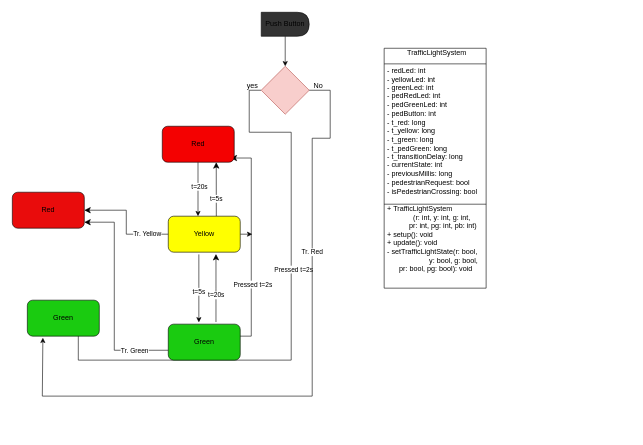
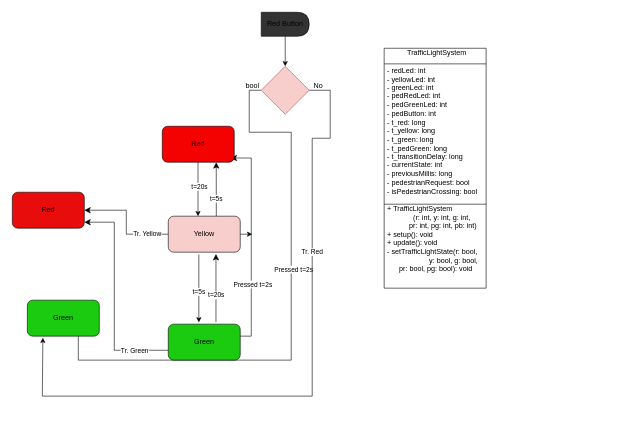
node "Push Button": label "Push Button" -> "Red Button"
node "yes": label "yes" -> "bool"
node "Yellow": fillcolor #ffff00 -> #f8cecc
